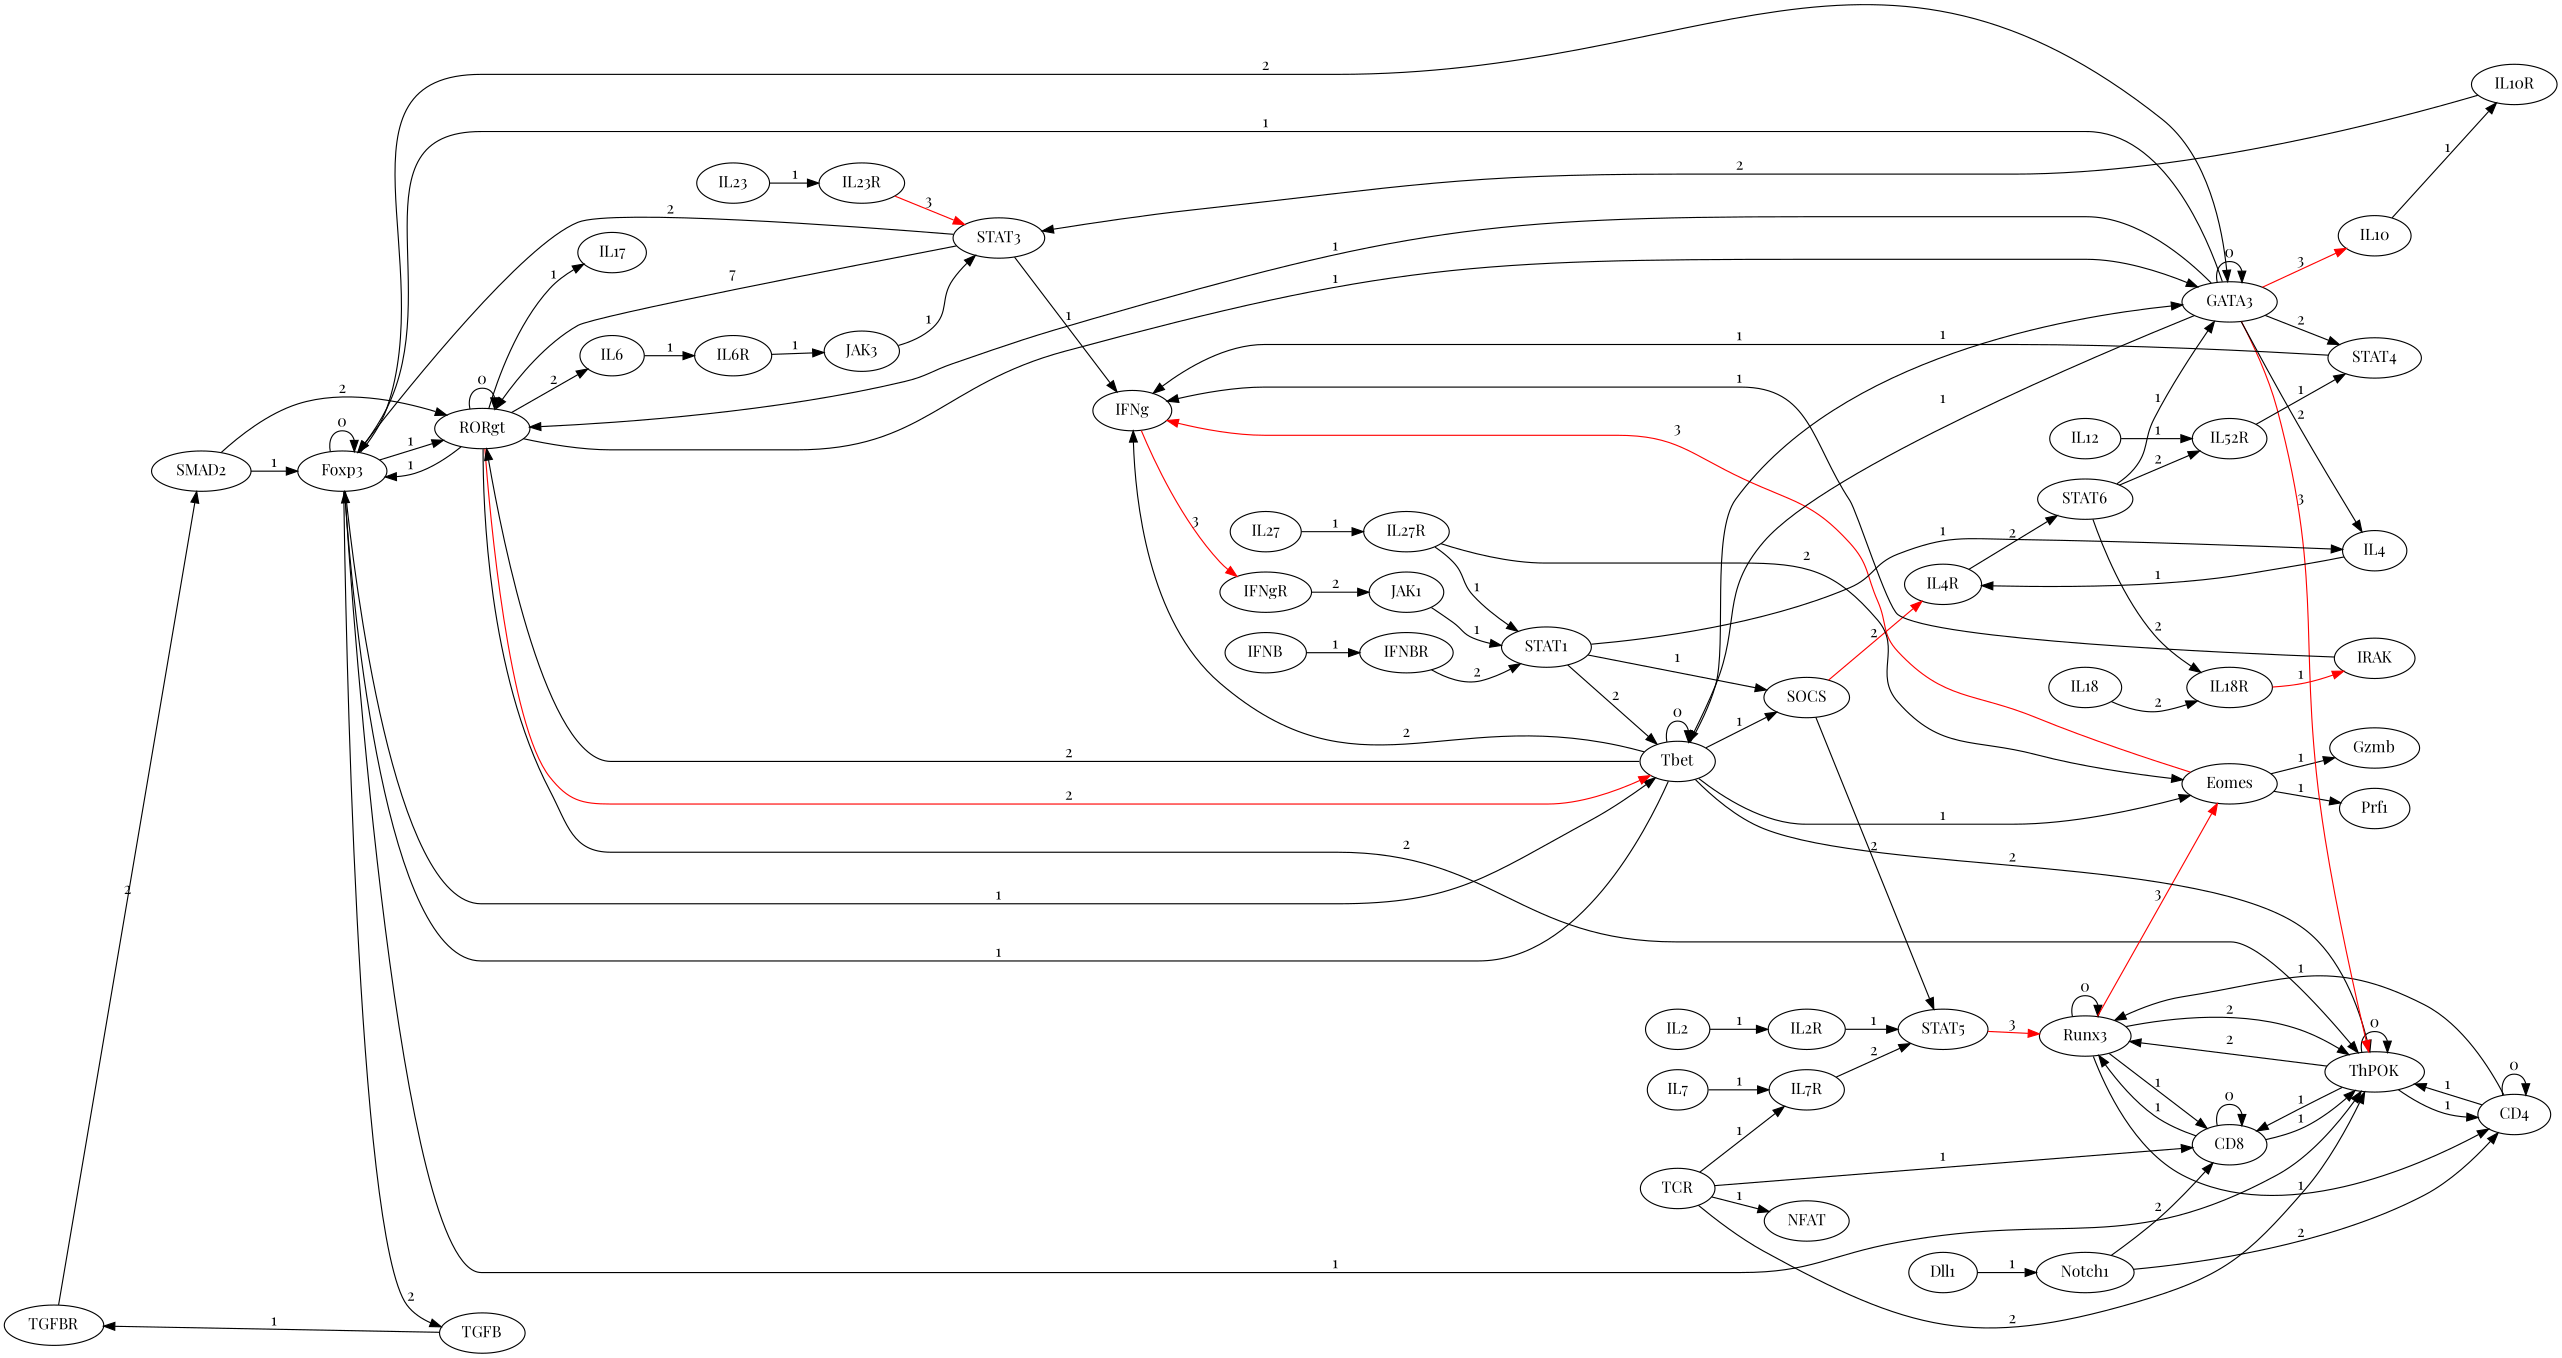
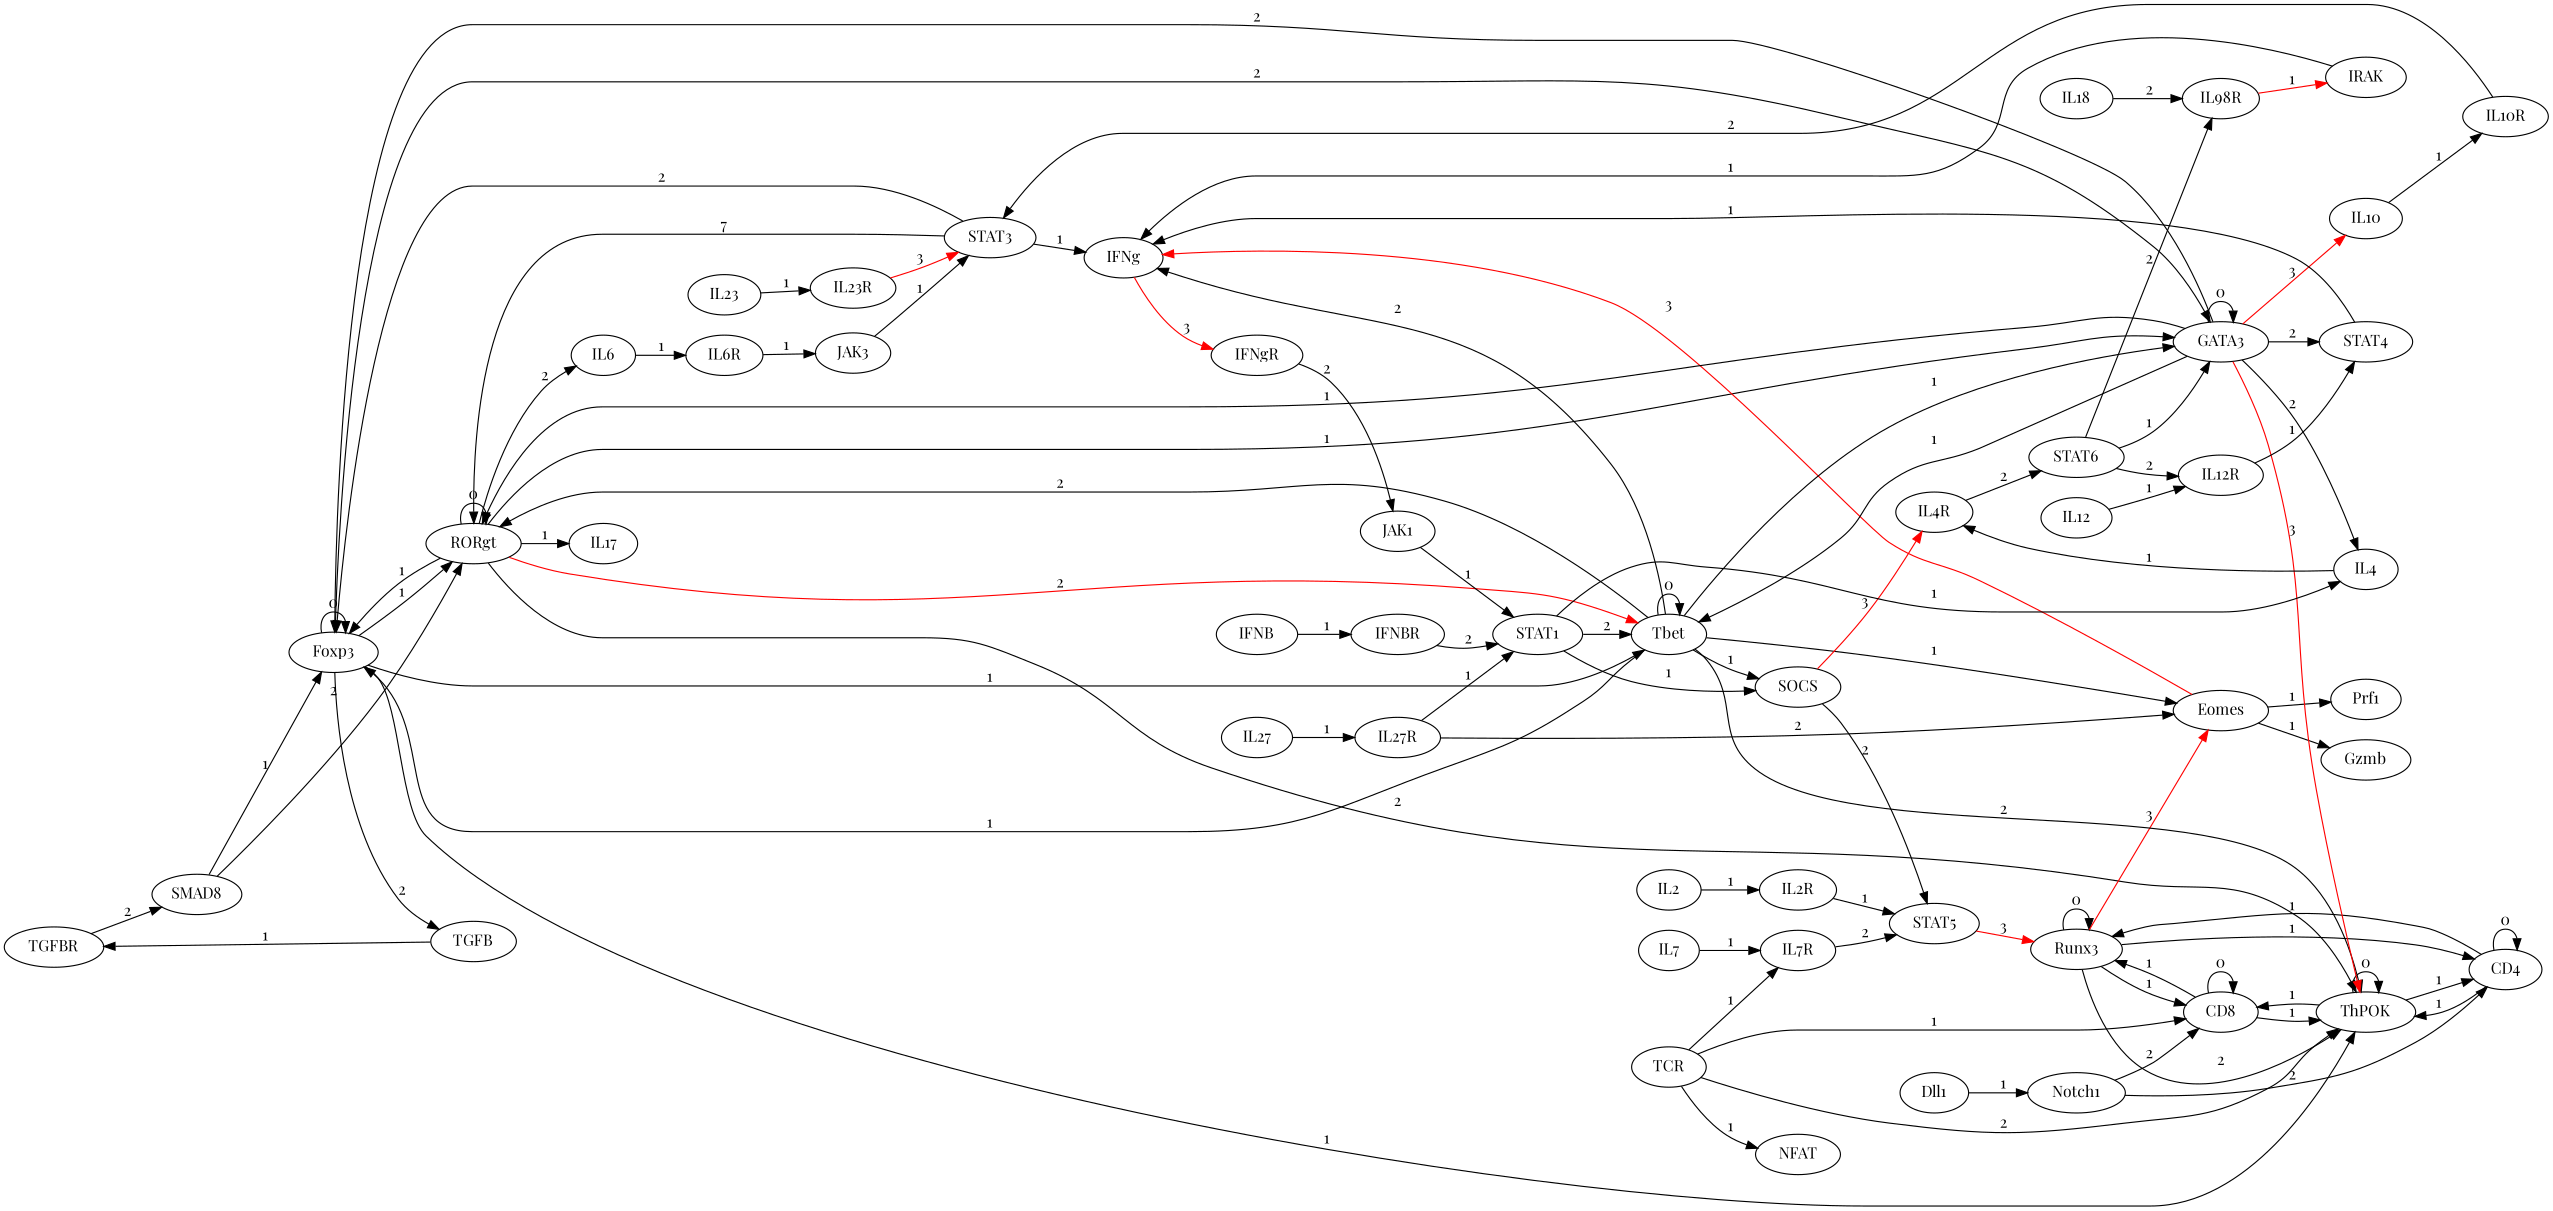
edge "GATA3" -> "Foxp3": label "1" -> "2"
node "IL52R": label "IL52R" -> "IL12R"
node "SMAD2": label "SMAD2" -> "SMAD8"
edge "SOCS" -> "IL4R": label "2" -> "3"
node "IL18R": label "IL18R" -> "IL98R"
edge "ThPOK" -> "Runx3": removed, label "2"
